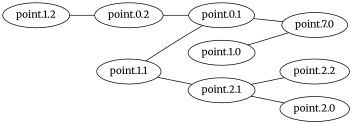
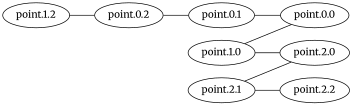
node "point.7.0": label "point.7.0" -> "point.0.0"
edge "point.1.0" -- "point.2.0": added
node "point.1.1": removed
